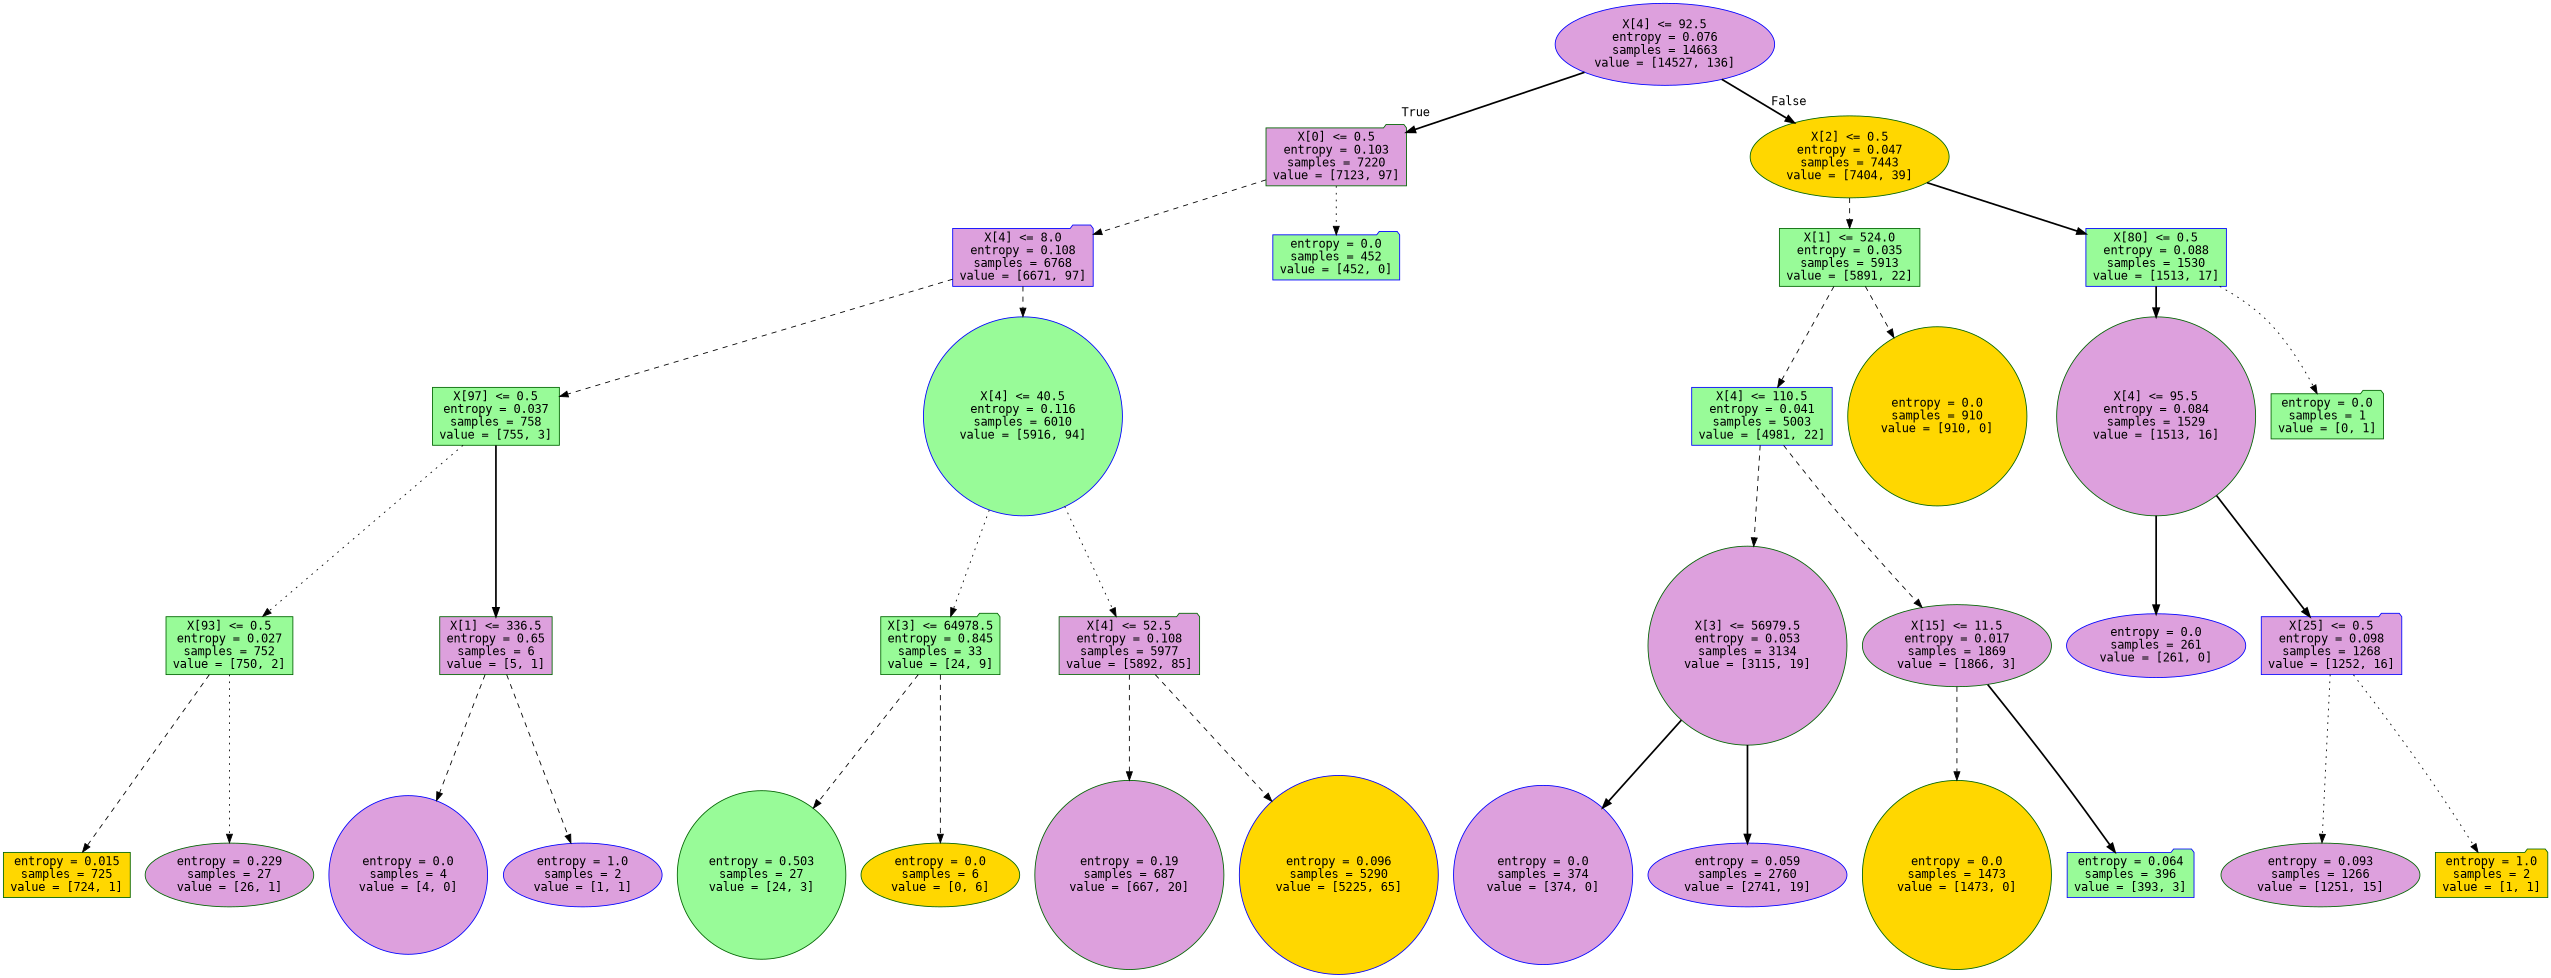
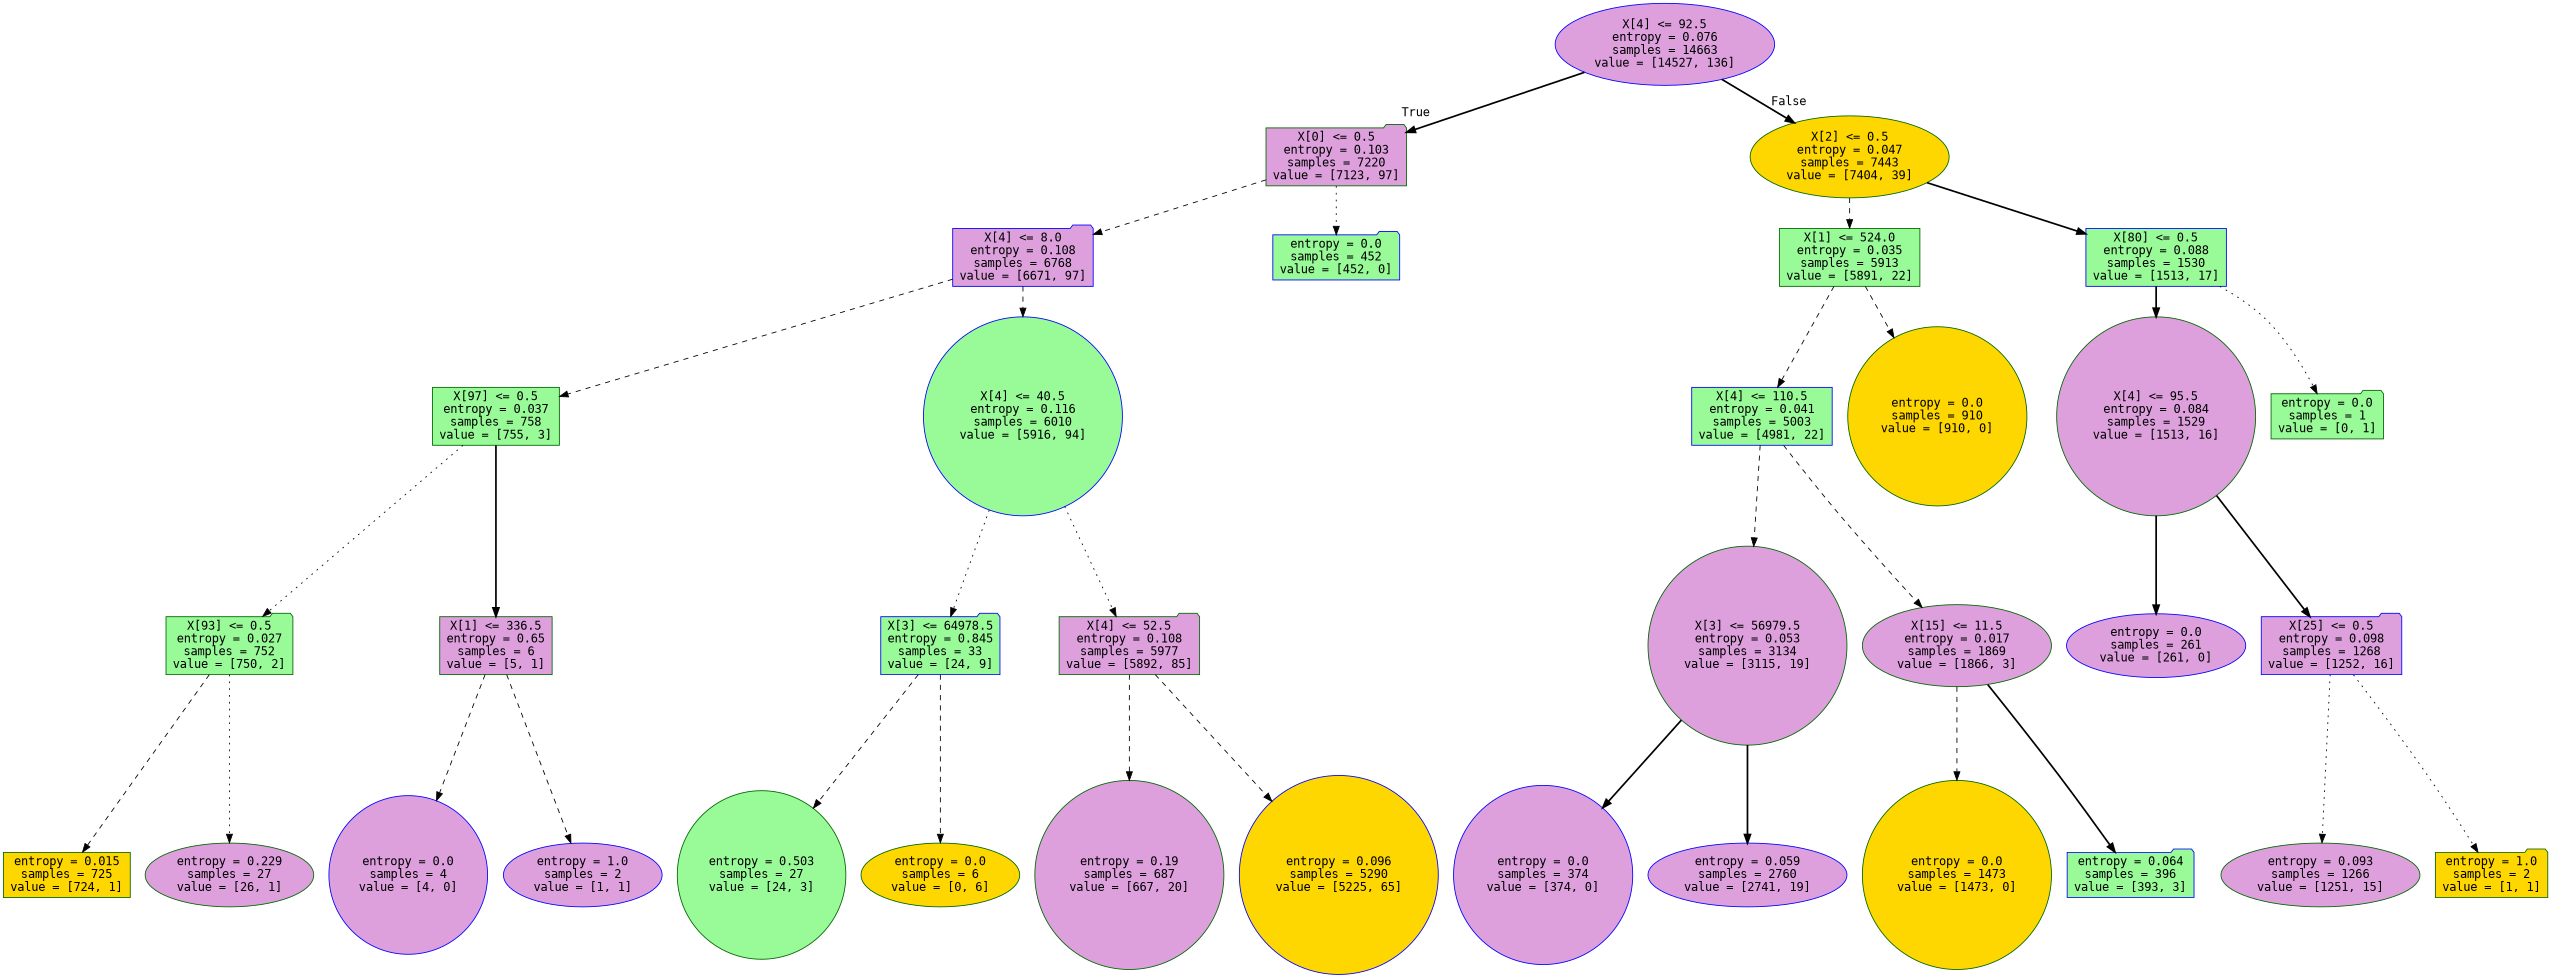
node "X[93] <= 0.5 entropy = 0.027 samples = 752 value = [750, 2]": shape box -> folder
node "X[3] <= 64978.5 entropy = 0.845 samples = 33 value = [24, 9]": color darkgreen -> blue
